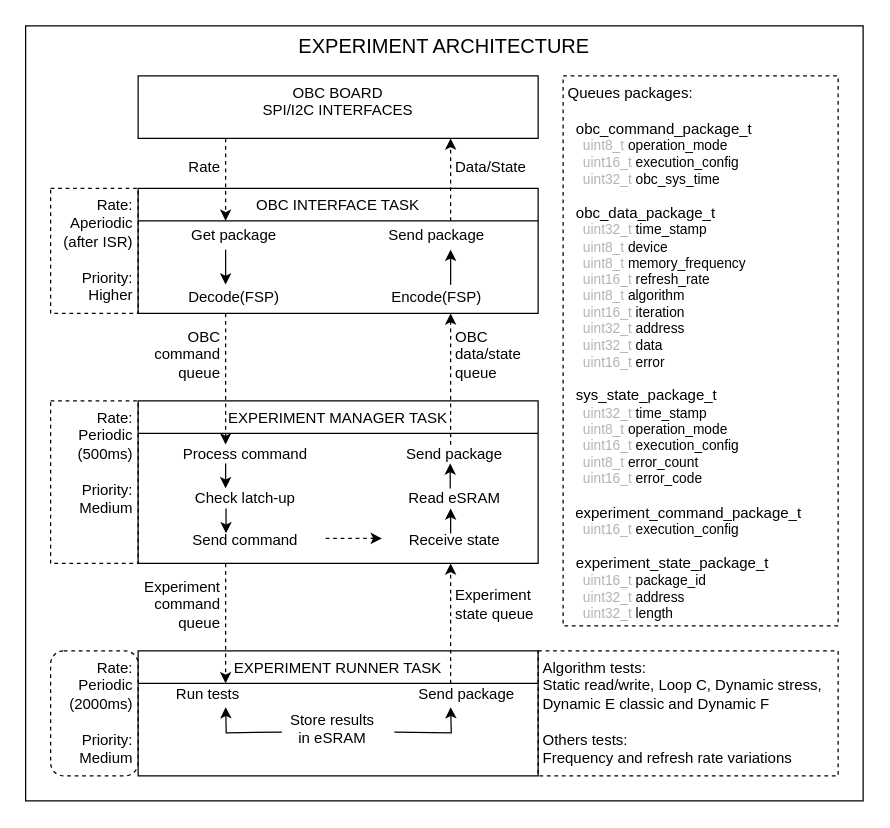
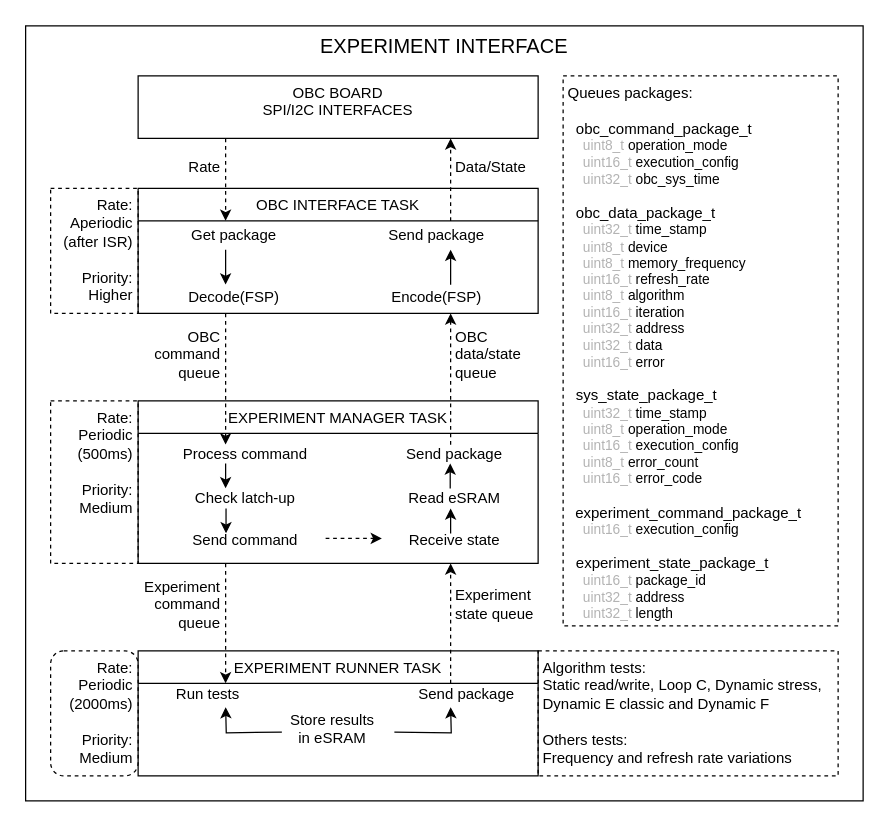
node "EXPERIMENT ARCHITECTURE": label "EXPERIMENT ARCHITECTURE" -> "EXPERIMENT INTERFACE"
